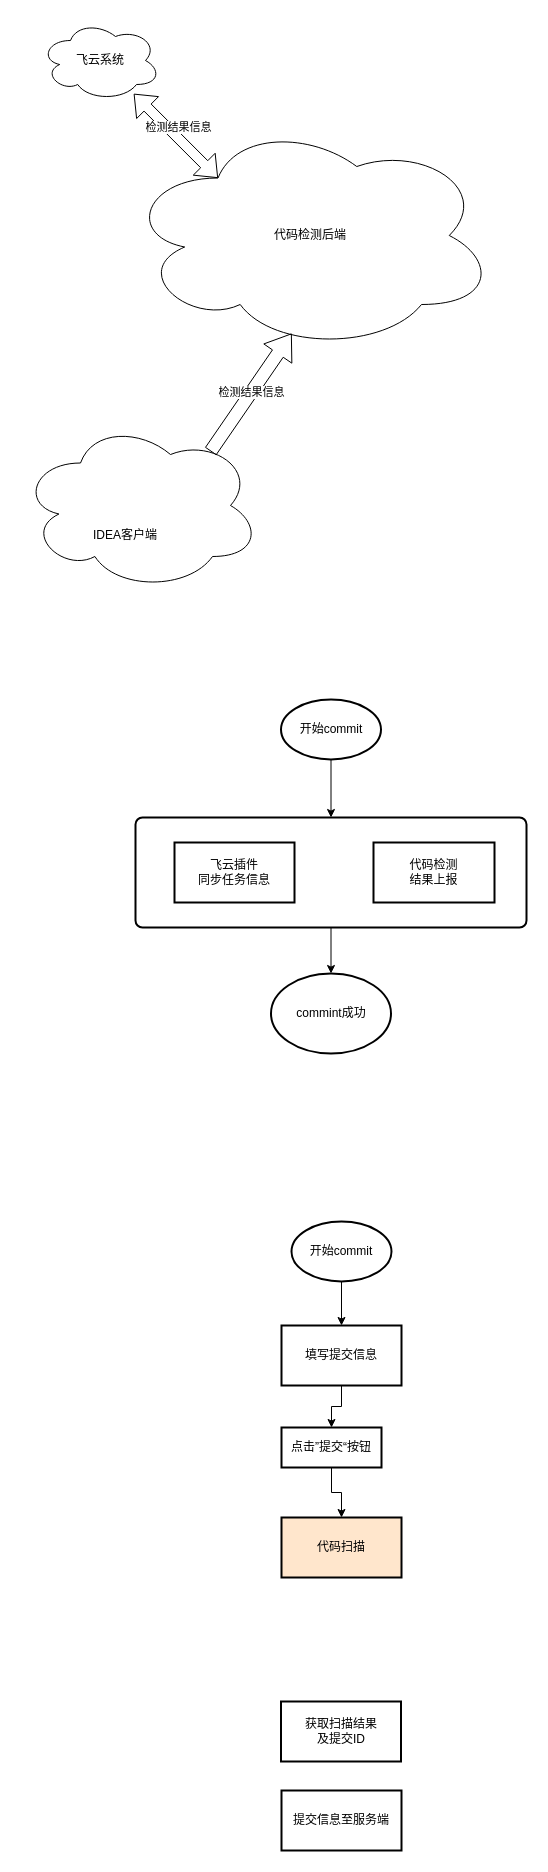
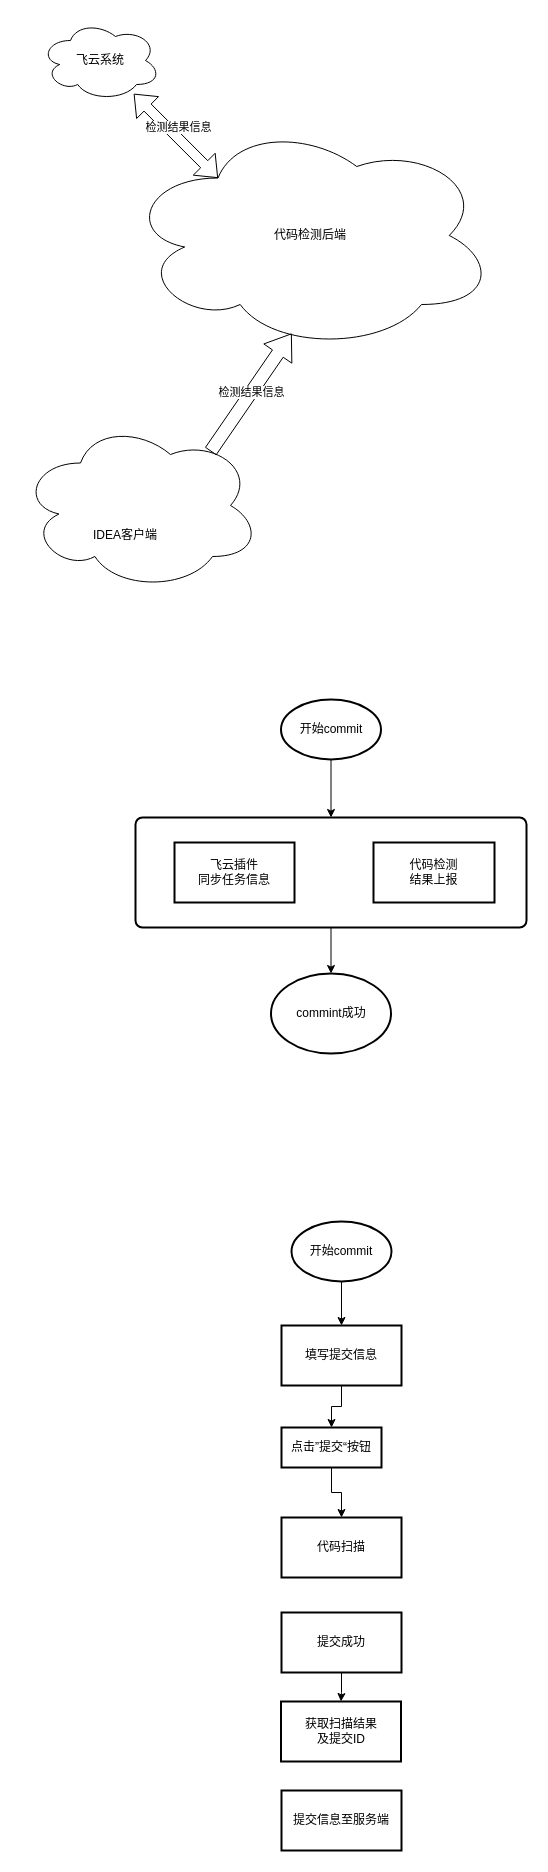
node "代码扫描": fillcolor #ffe6cc -> #ffffff
node "提交成功": added
edge "提交成功" -> "获取扫描结果 及提交ID": added
